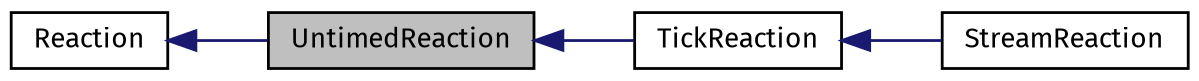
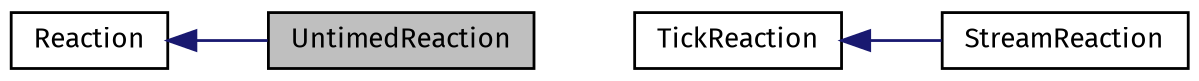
edge "TickReaction" -> "UntimedReaction": removed
